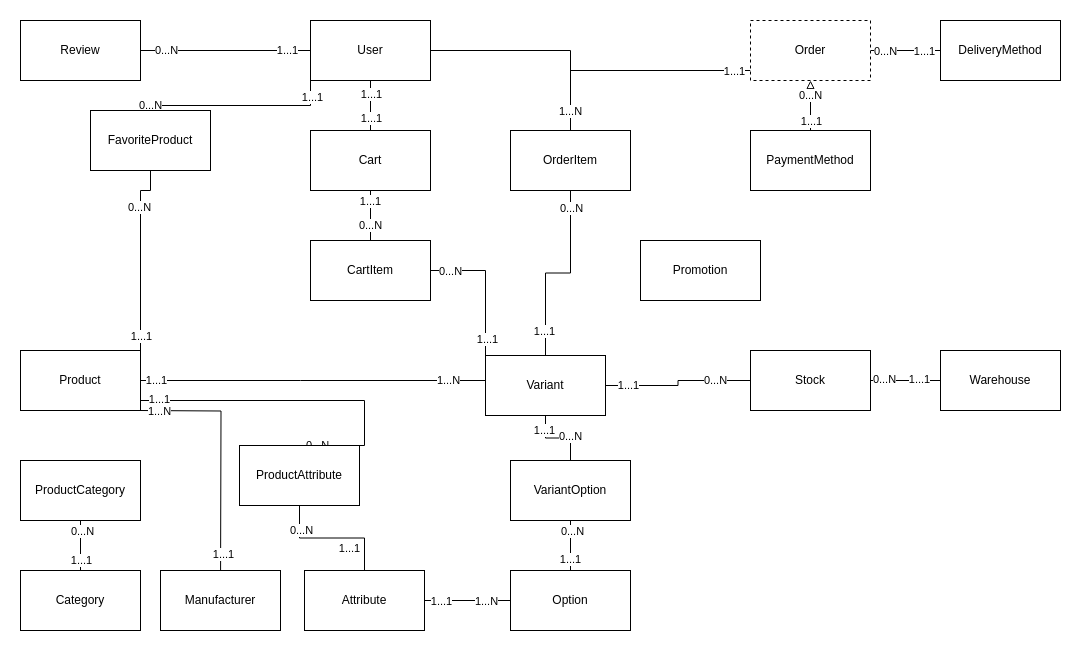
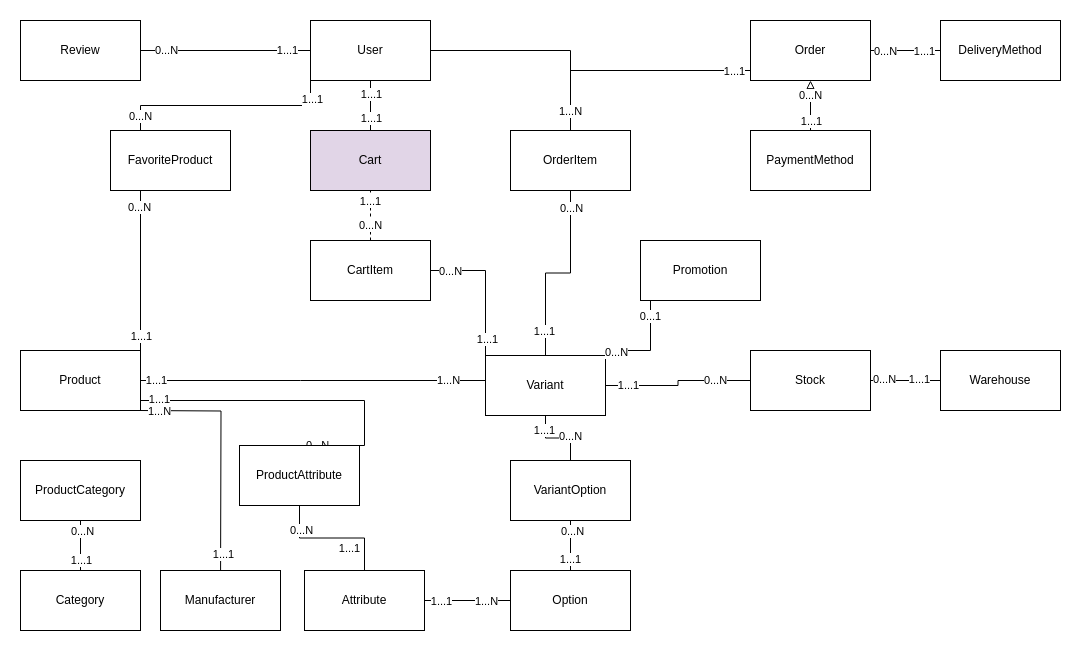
node "Order": style dashed -> solid
node "FavoriteProduct": moved (151, 141) -> (171, 161)
node "Cart": fillcolor #ffffff -> #e1d5e7
edge "Cart" -- "CartItem": style solid -> dashed
edge "Promotion" -- "Variant": added, labels "0...1", "0...N"
